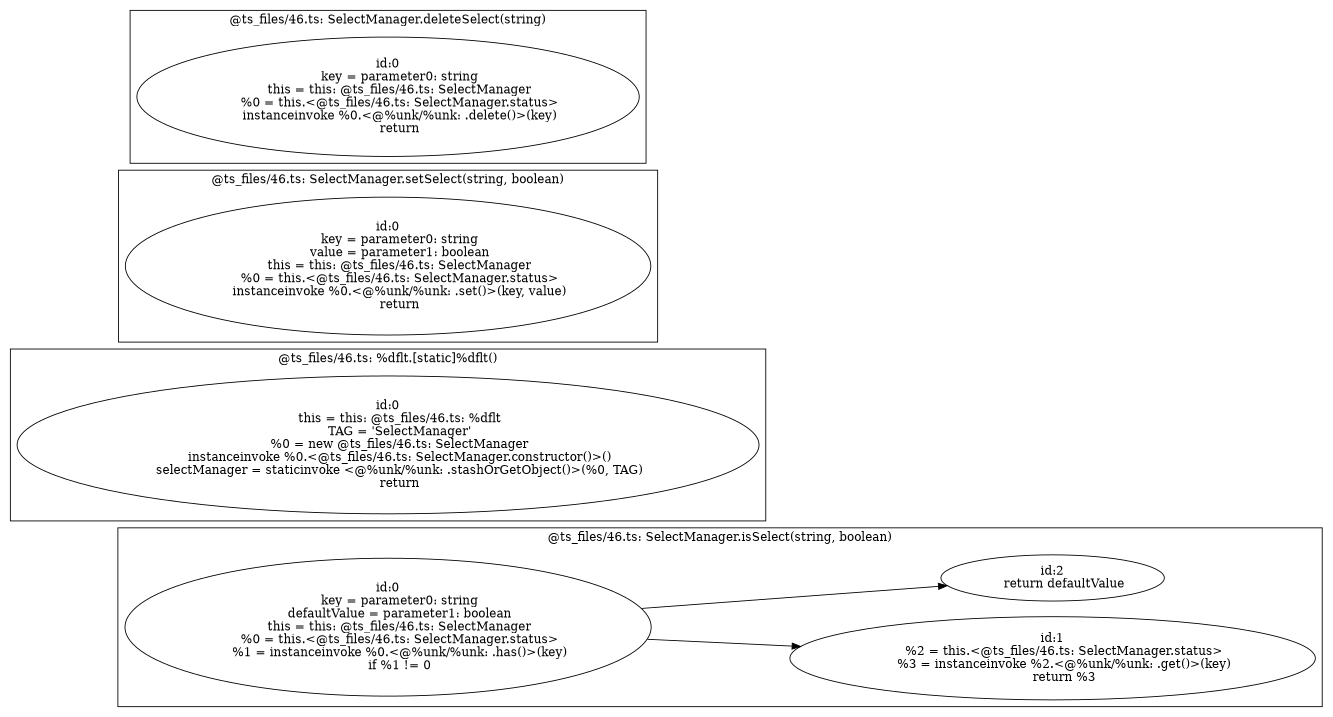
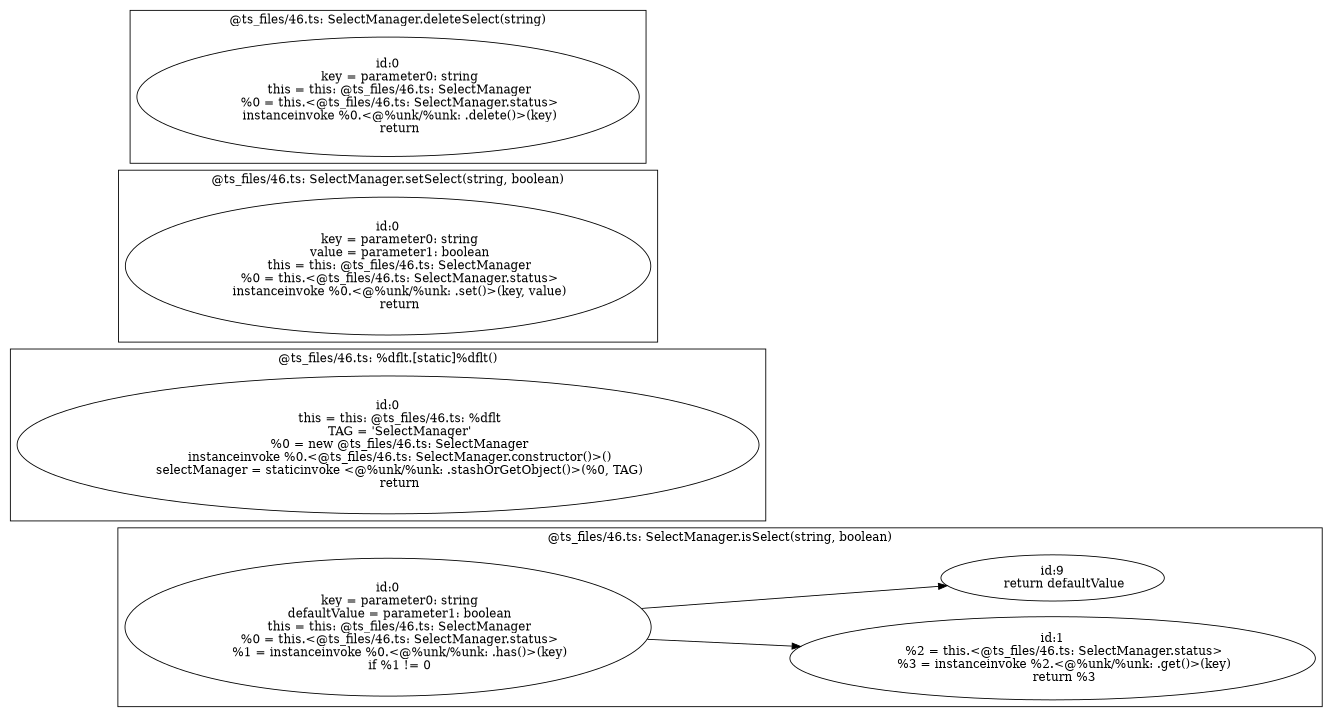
node "id:2 return defaultValue": label "id:2 return defaultValue" -> "id:9 return defaultValue"
